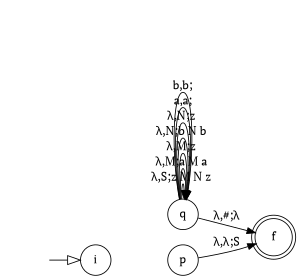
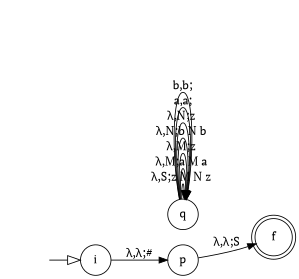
edge "q" -> "f": removed, label "λ,#;λ"
edge "i" -> "p": added, label "λ,λ;#"
